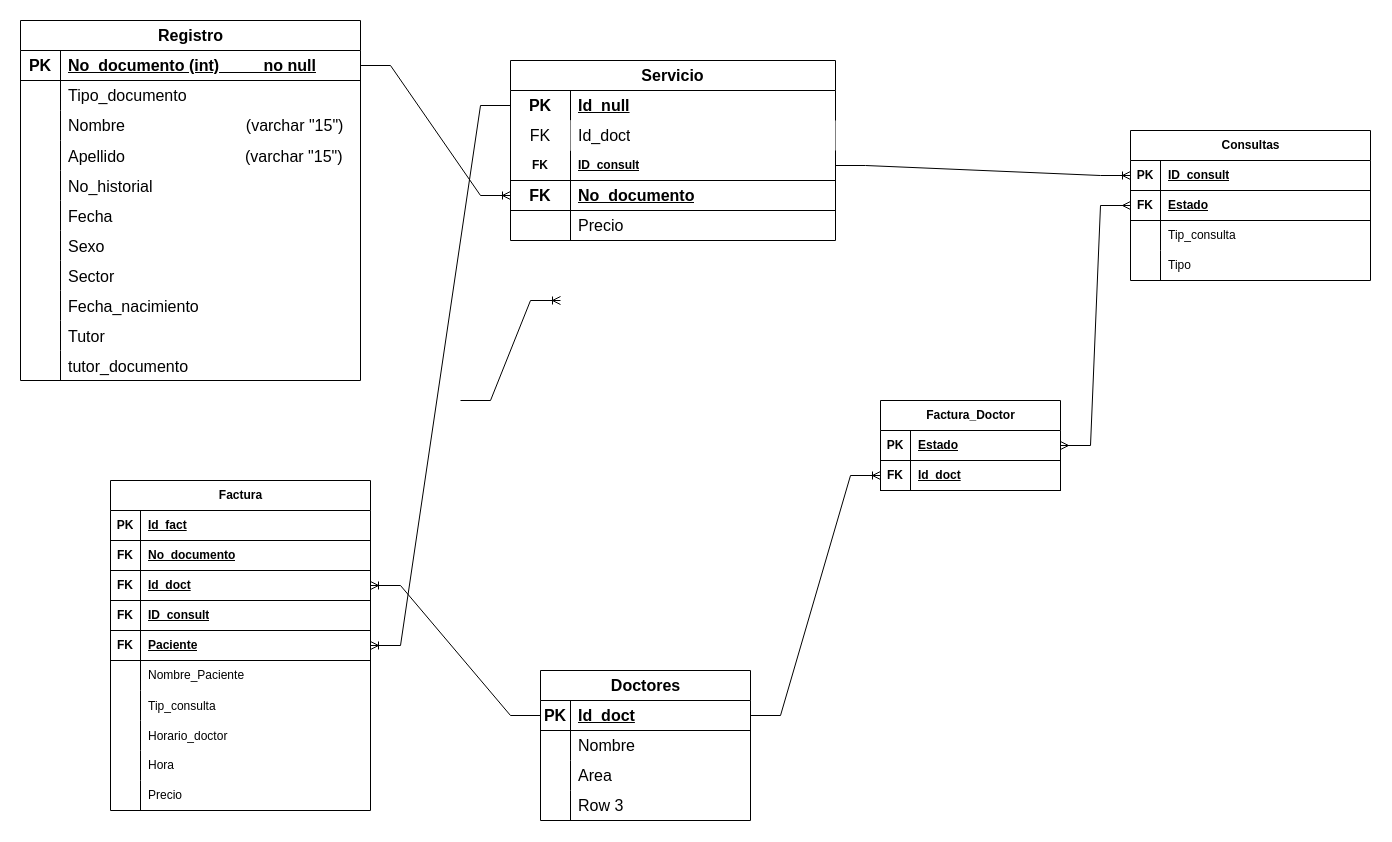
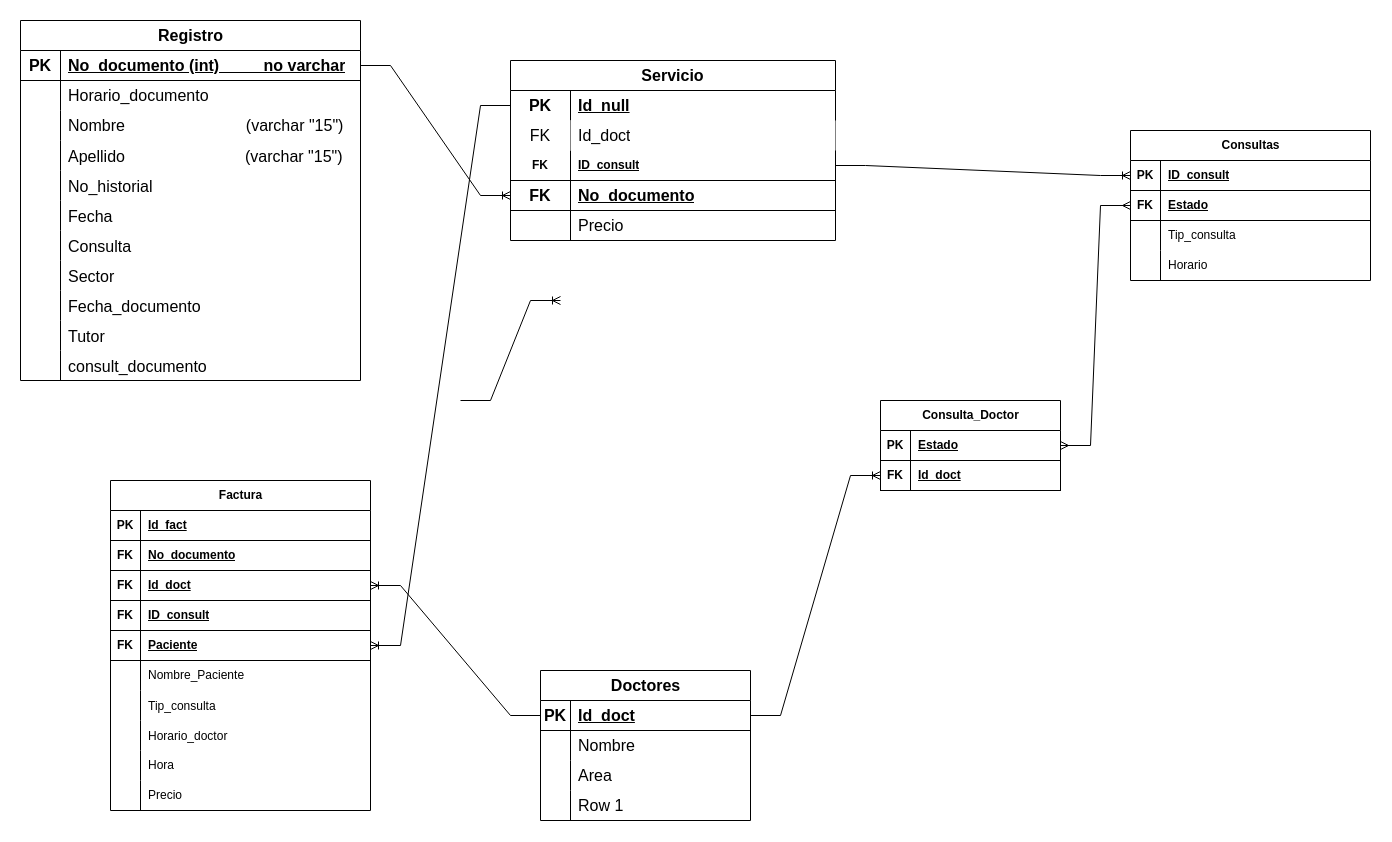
node "No_documento (int) no null": label "No_documento (int) no null" -> "No_documento (int) no varchar"
node "Tipo_documento": label "Tipo_documento" -> "Horario_documento"
node "Sexo": label "Sexo" -> "Consulta"
node "Tipo": label "Tipo" -> "Horario"
node "Fecha_nacimiento": label "Fecha_nacimiento" -> "Fecha_documento"
node "tutor_documento": label "tutor_documento" -> "consult_documento"
node "Factura_Doctor": label "Factura_Doctor" -> "Consulta_Doctor"
node "Row 3": label "Row 3" -> "Row 1"
